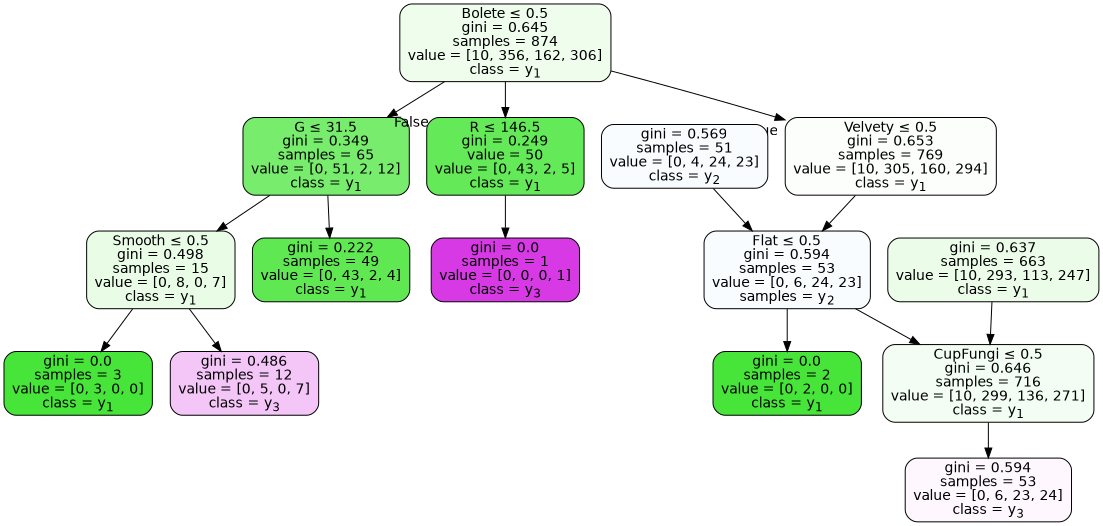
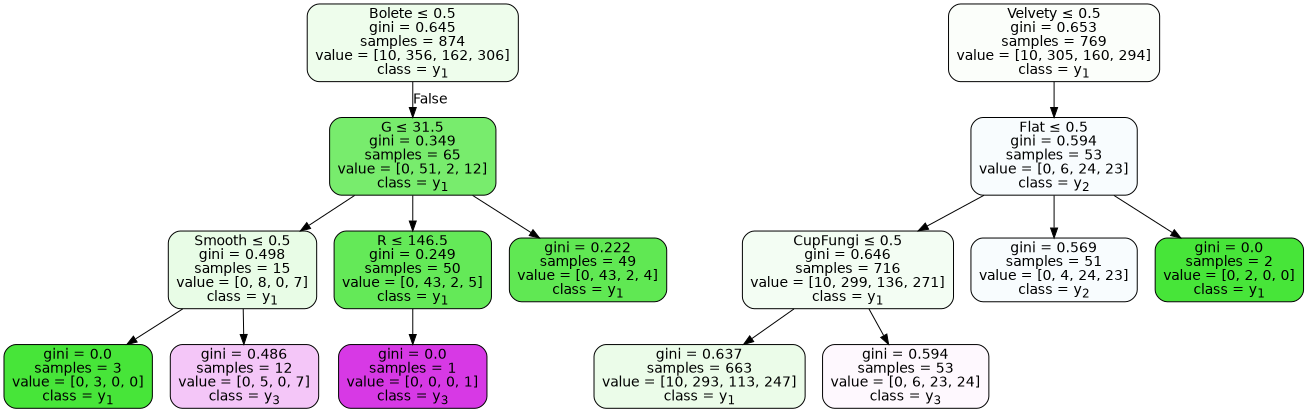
edge "Bolete ≤ 0.5" -> "Velvety ≤ 0.5": removed
edge "Bolete ≤ 0.5" -> "R ≤ 146.5": now "G ≤ 31.5" -> "R ≤ 146.5"
node "R ≤ 146.5": text "value = 50" -> "samples = 50"
edge "gini = 0.569" -> "Flat ≤ 0.5": reversed
node "Flat ≤ 0.5": text "samples = y" -> "class = y"
edge "gini = 0.637" -> "CupFungi ≤ 0.5": reversed
